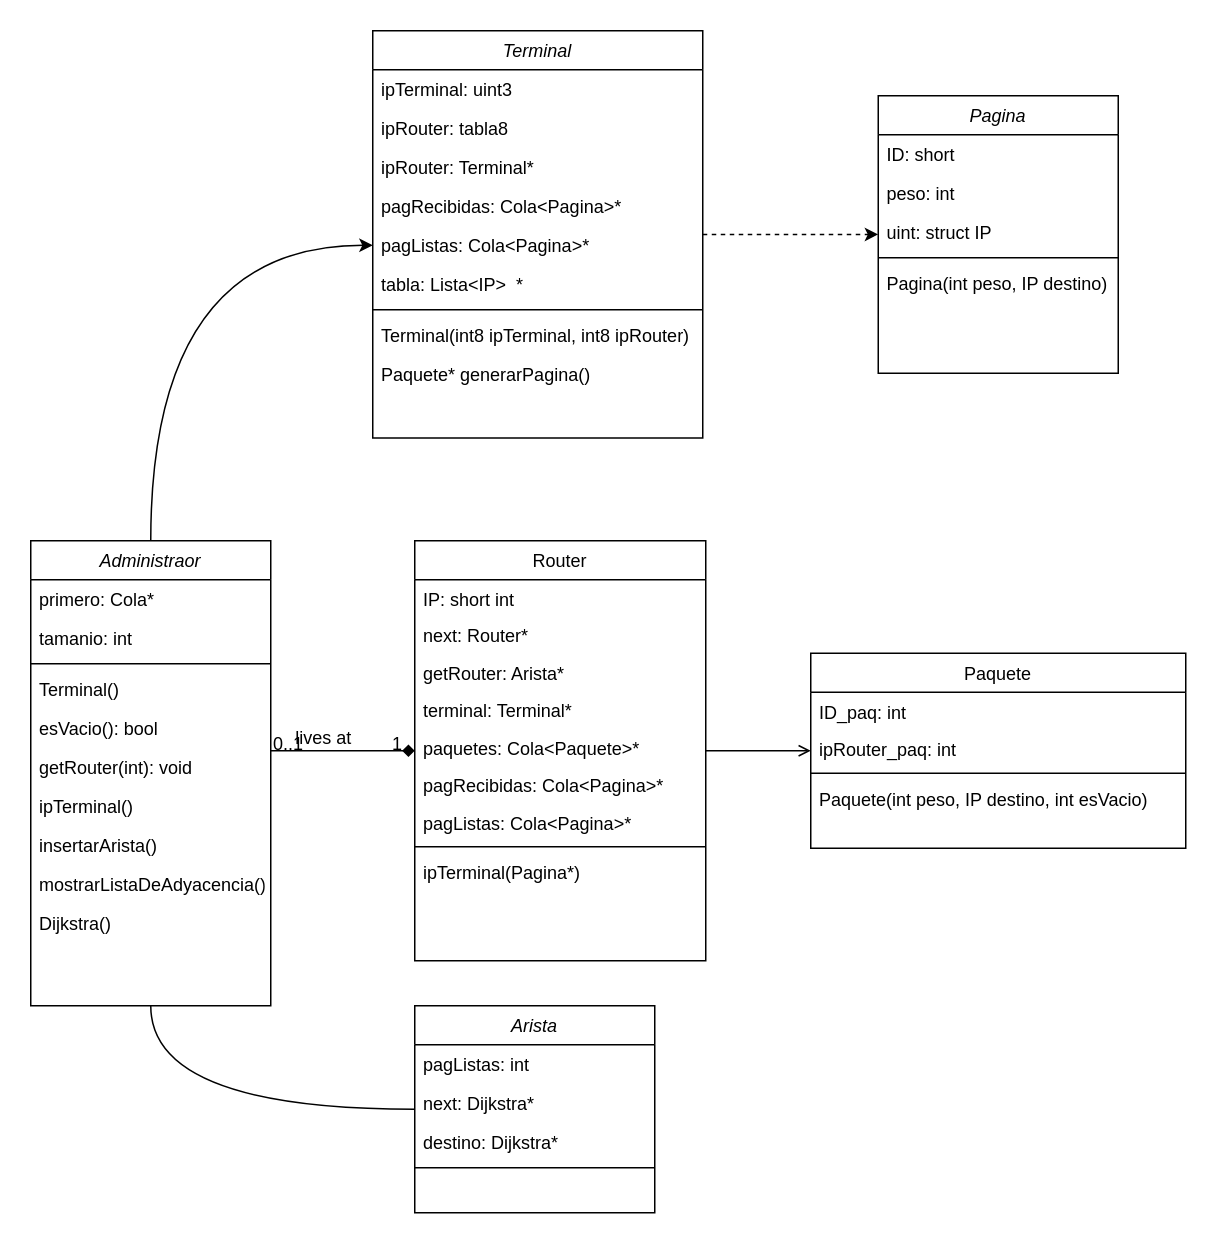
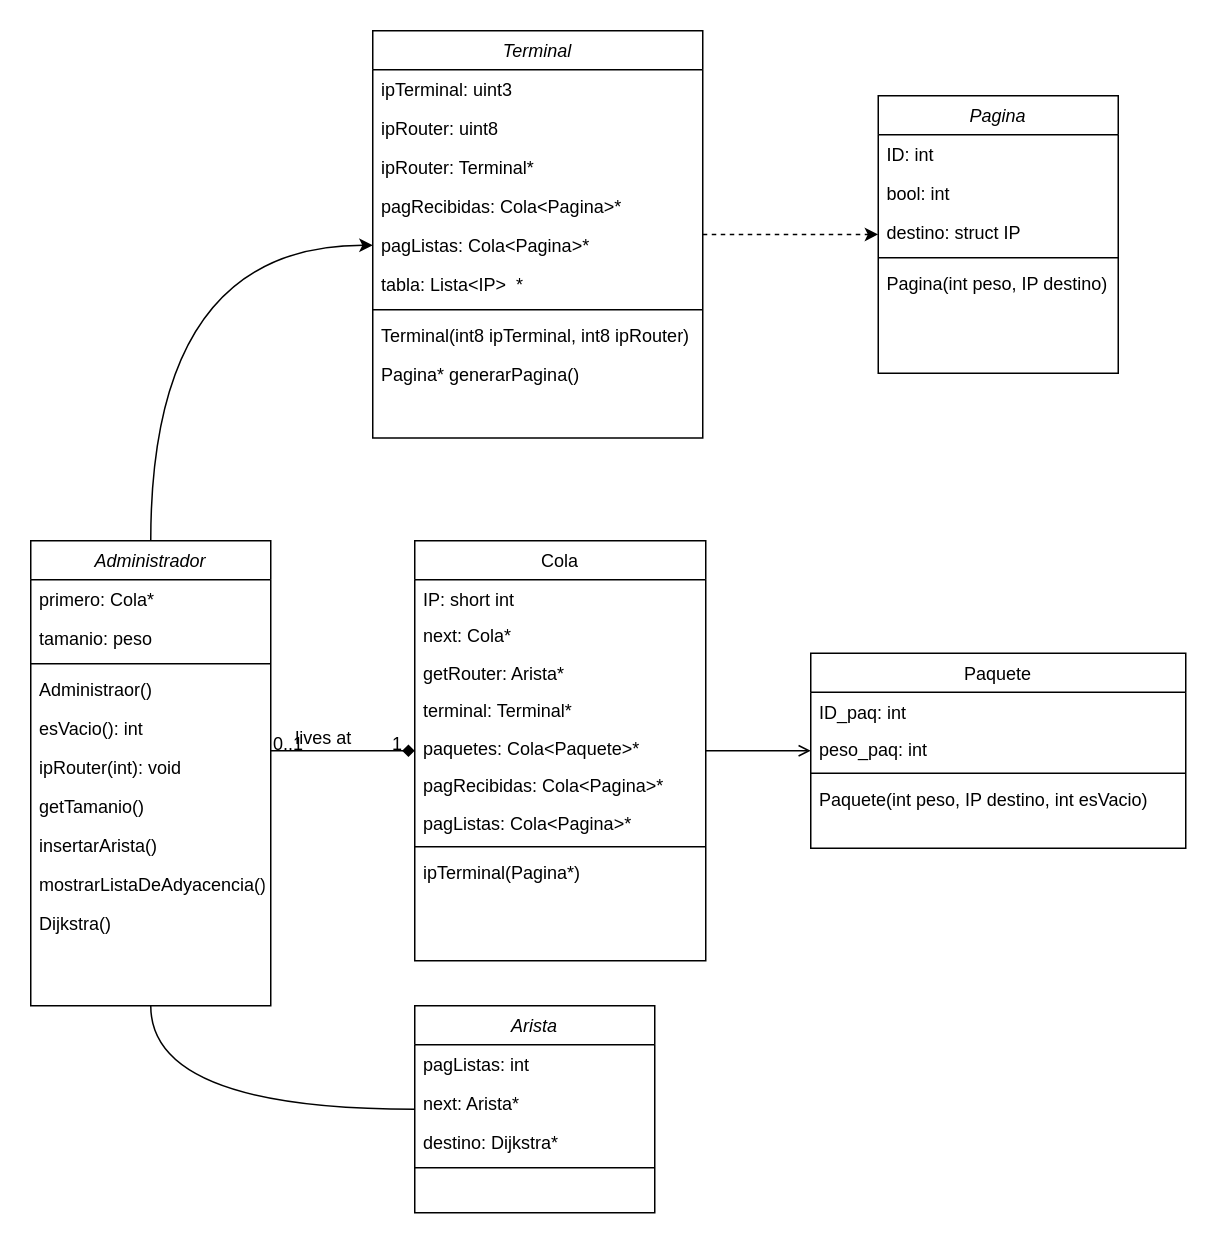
node "ipRouter: tabla8": label "ipRouter: tabla8" -> "ipRouter: uint8"
node "ID: short": label "ID: short" -> "ID: int"
node "peso: int": label "peso: int" -> "bool: int"
node "uint: struct IP": label "uint: struct IP" -> "destino: struct IP"
node "Paquete* generarPagina()": label "Paquete* generarPagina()" -> "Pagina* generarPagina()"
node "Administraor": label "Administraor" -> "Administrador"
node "Router": label "Router" -> "Cola"
node "next: Router*": label "next: Router*" -> "next: Cola*"
node "tamanio: int": label "tamanio: int" -> "tamanio: peso"
node "Terminal()": label "Terminal()" -> "Administraor()"
node "esVacio(): bool": label "esVacio(): bool" -> "esVacio(): int"
node "ipRouter_paq: int": label "ipRouter_paq: int" -> "peso_paq: int"
node "getRouter(int): void": label "getRouter(int): void" -> "ipRouter(int): void"
node "ipTerminal()": label "ipTerminal()" -> "getTamanio()"
node "next: Dijkstra*": label "next: Dijkstra*" -> "next: Arista*"
